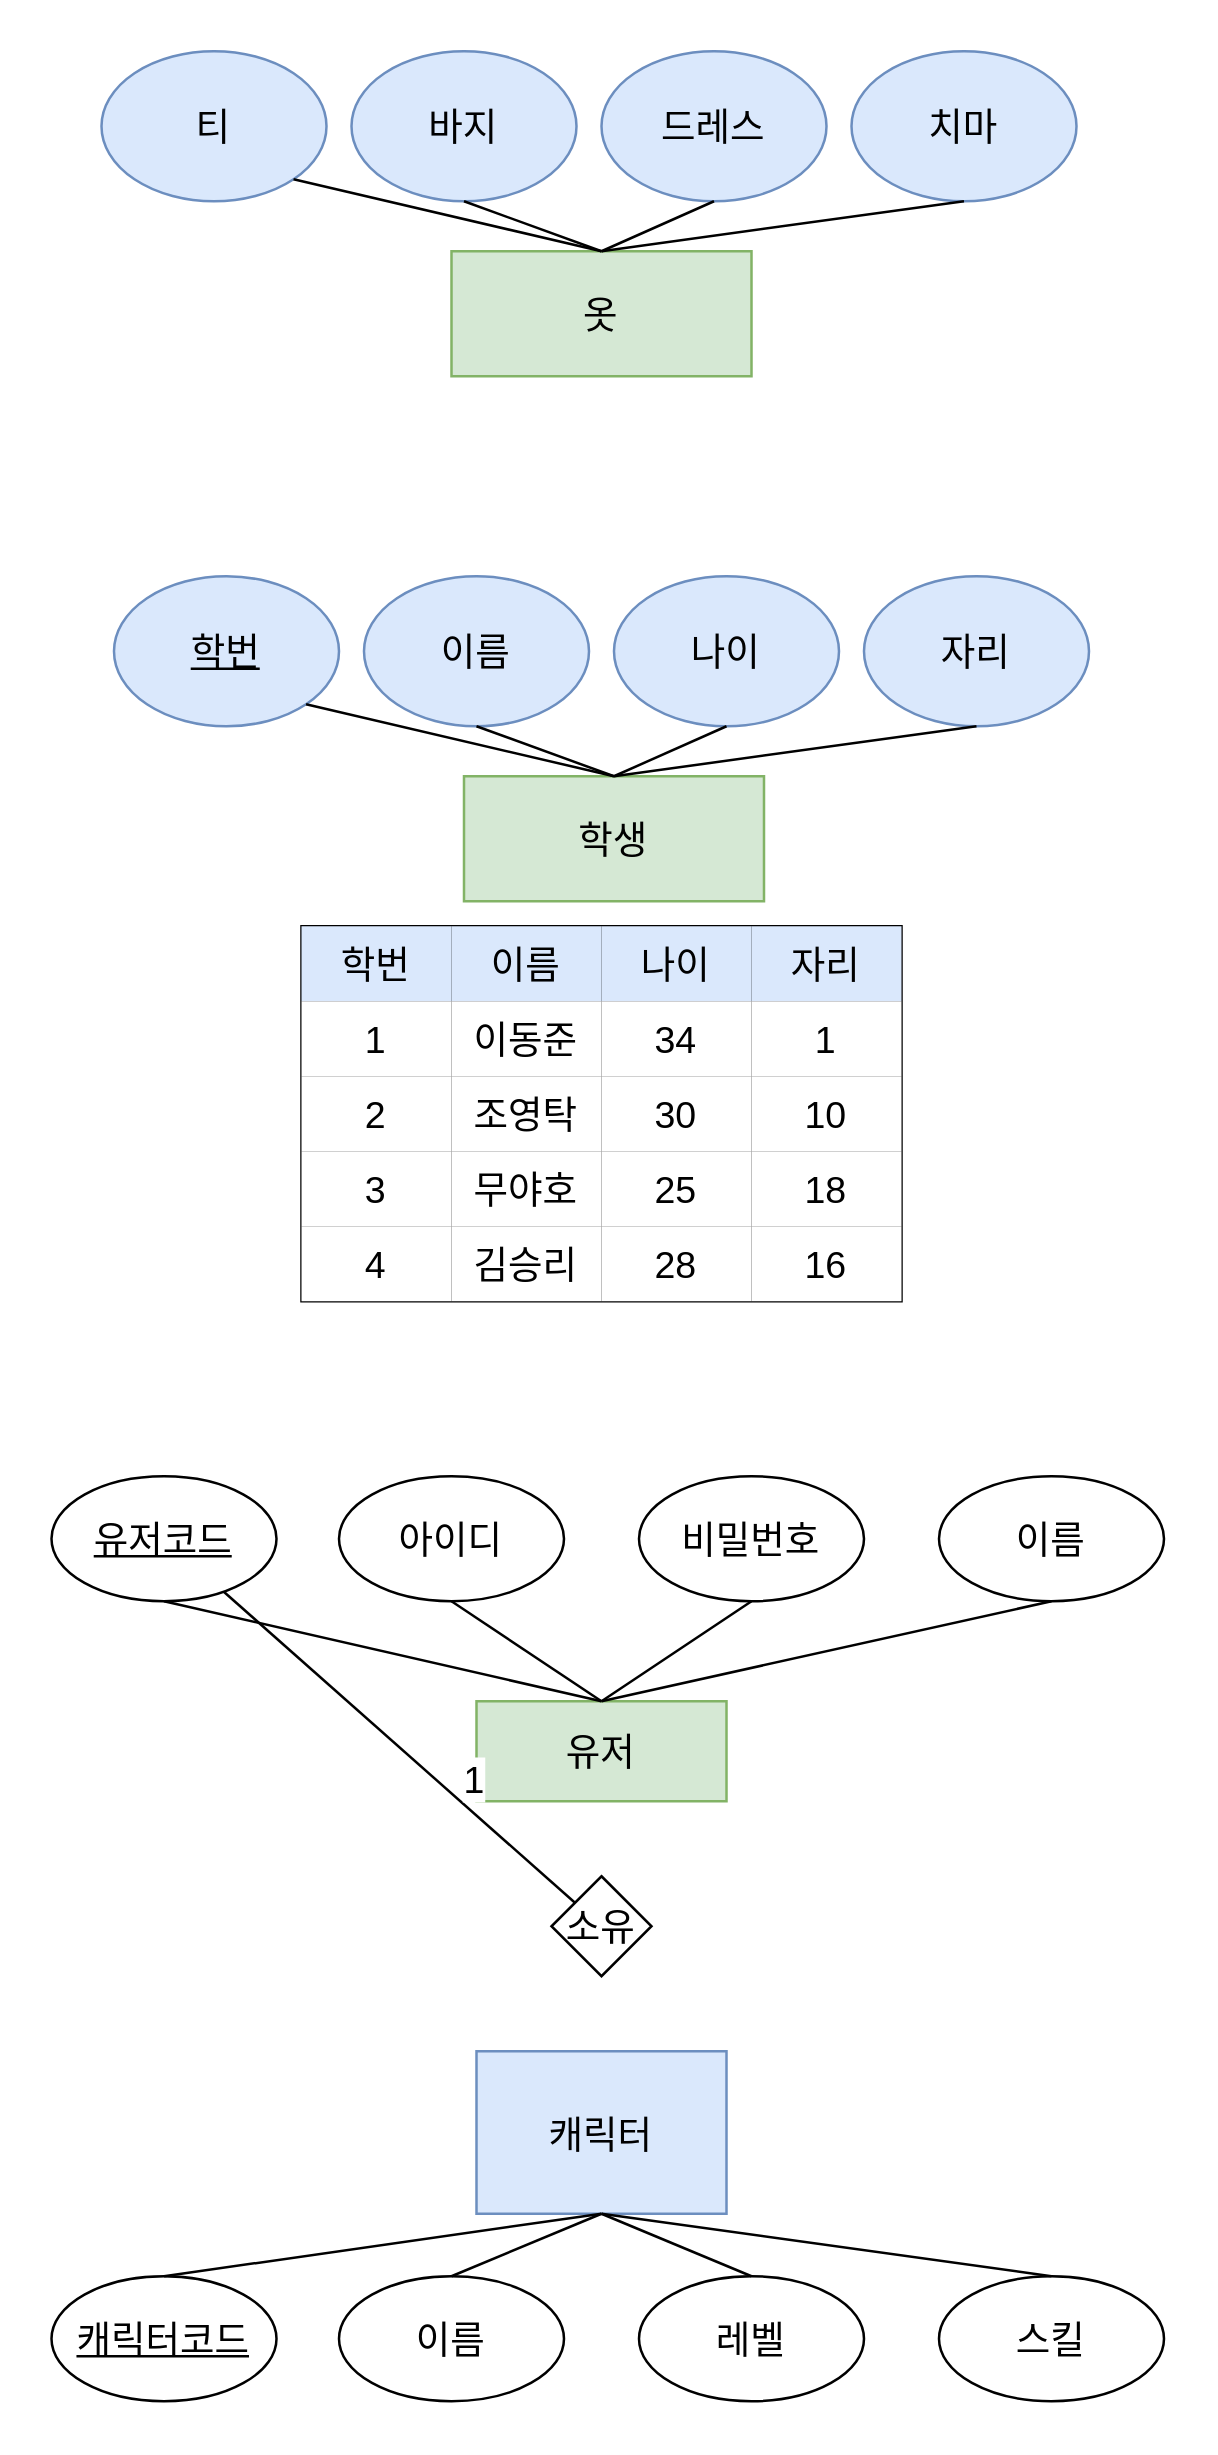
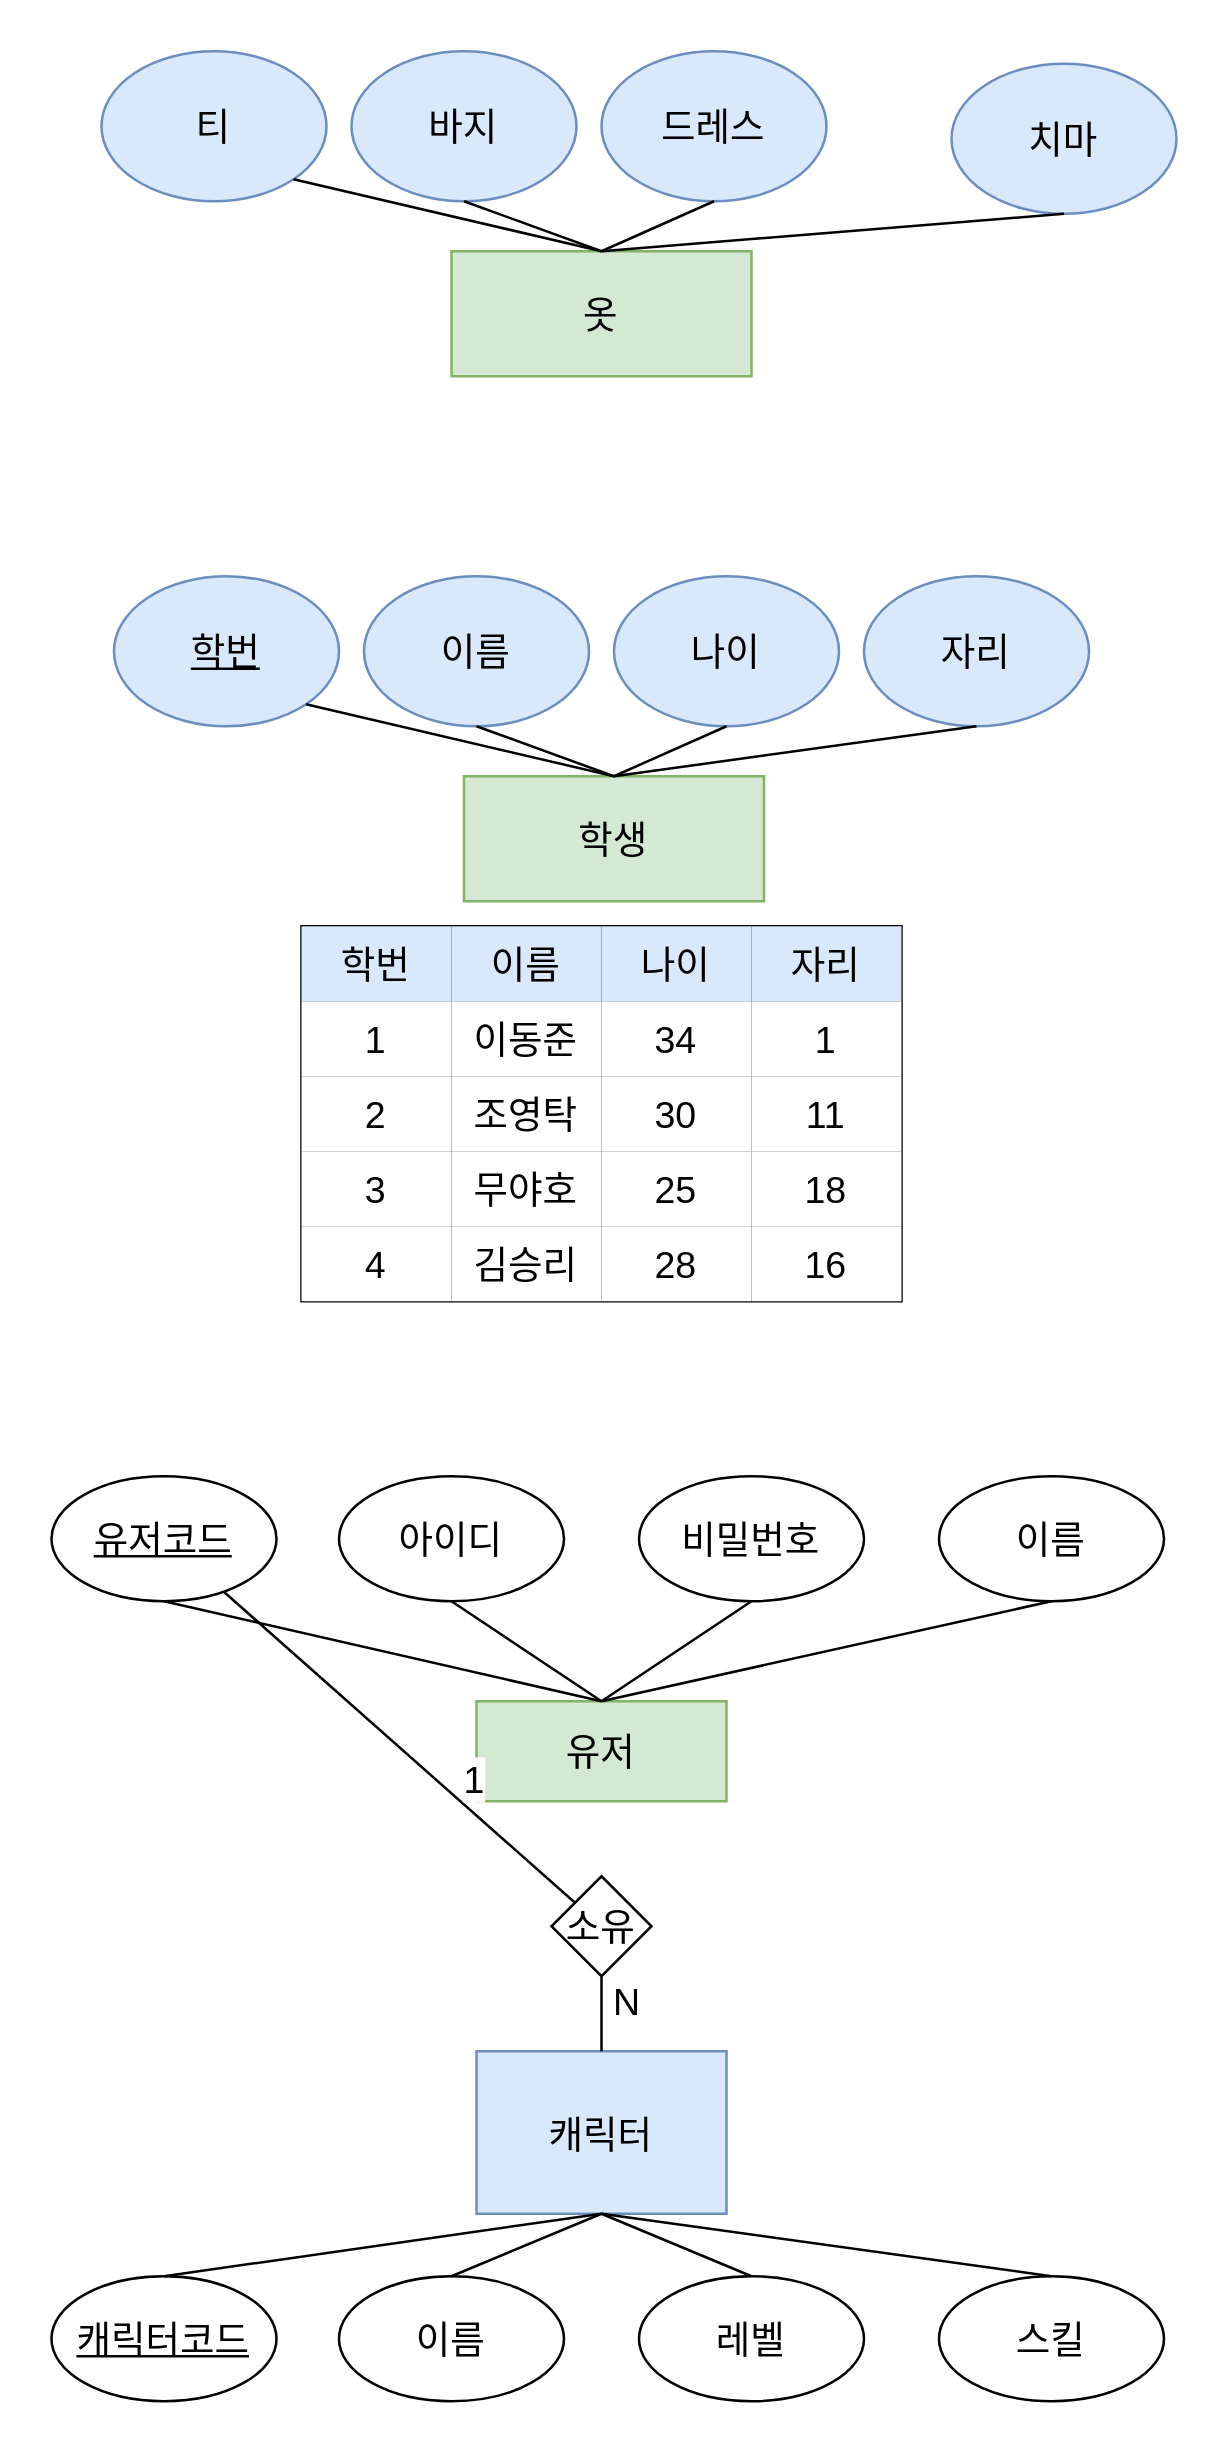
node "치마": moved (964, 126) -> (1064, 139)
node "10": label "10" -> "11"
edge "소유" -- "캐릭터": added, label "N"
